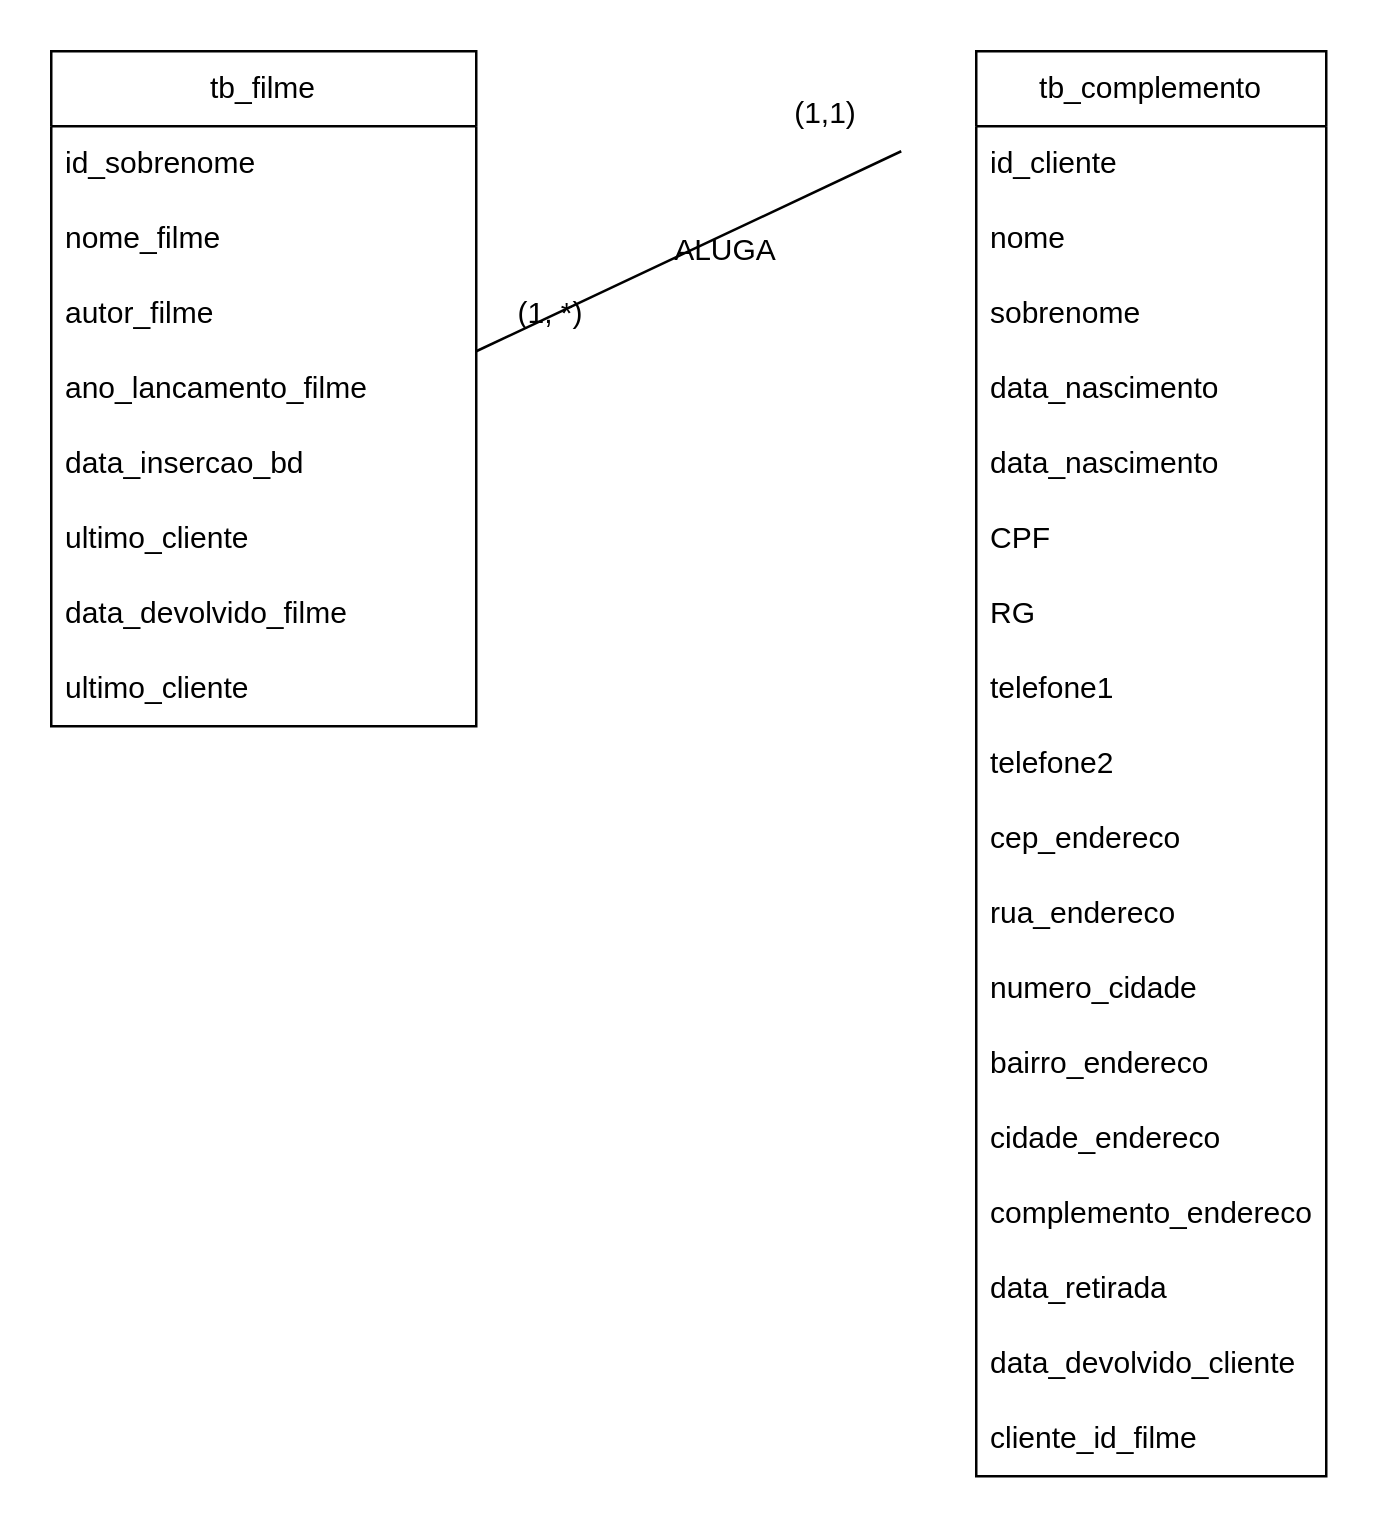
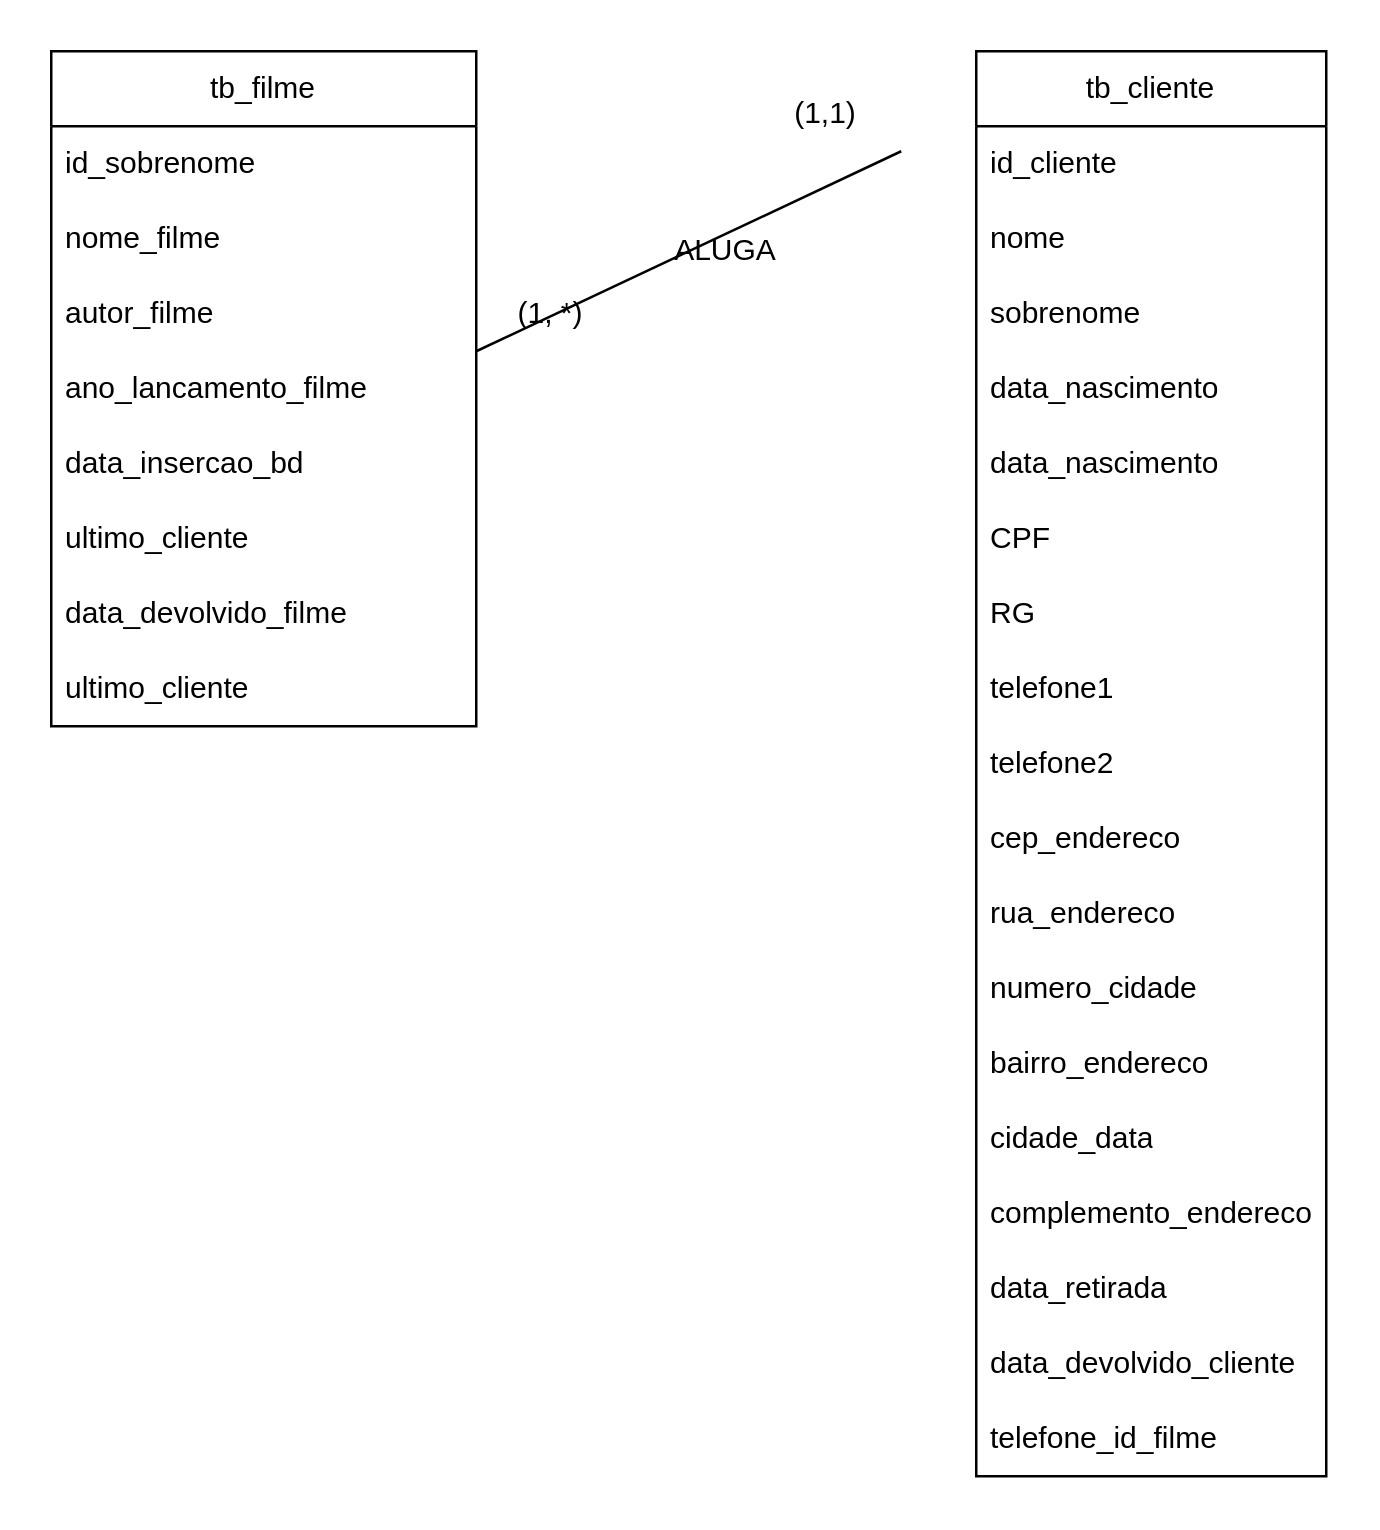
node "tb_complemento": label "tb_complemento" -> "tb_cliente"
node "cidade_endereco": label "cidade_endereco" -> "cidade_data"
node "cliente_id_filme": label "cliente_id_filme" -> "telefone_id_filme"
